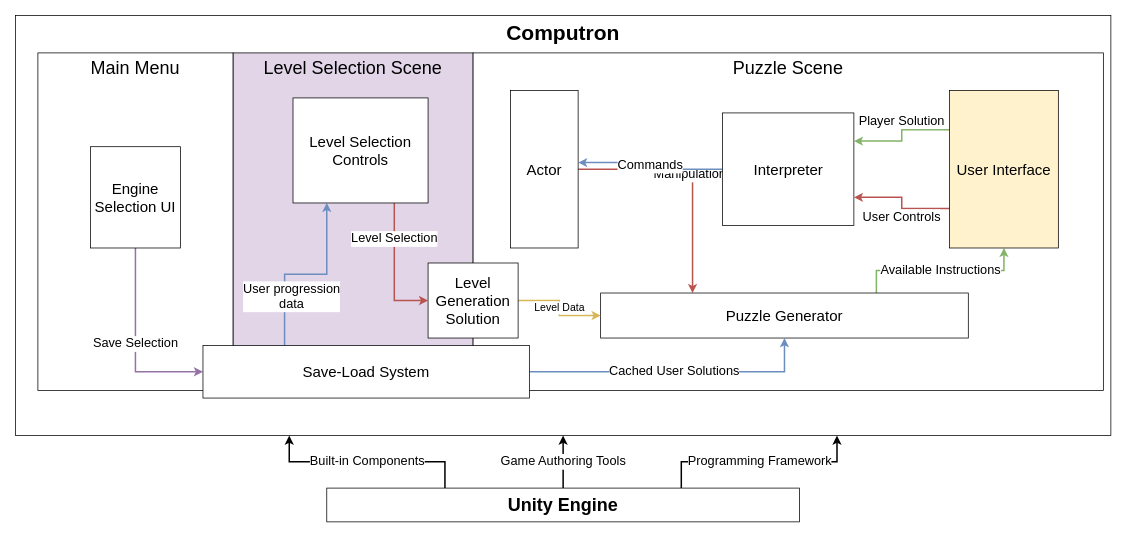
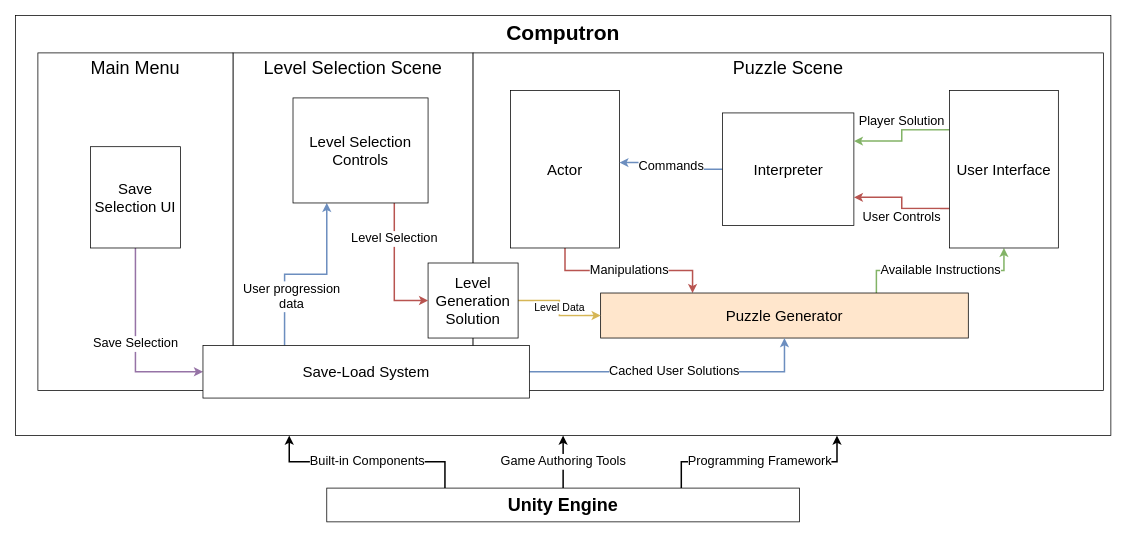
node "Actor": size 68x158 -> 109x158
node "User Interface": fillcolor #fff2cc -> #ffffff
node "Engine Selection UI": label "Engine Selection UI" -> "Save Selection UI"
node "Level Selection Scene": fillcolor #e1d5e7 -> #ffffff
node "Puzzle Generator": fillcolor #ffffff -> #ffe6cc
